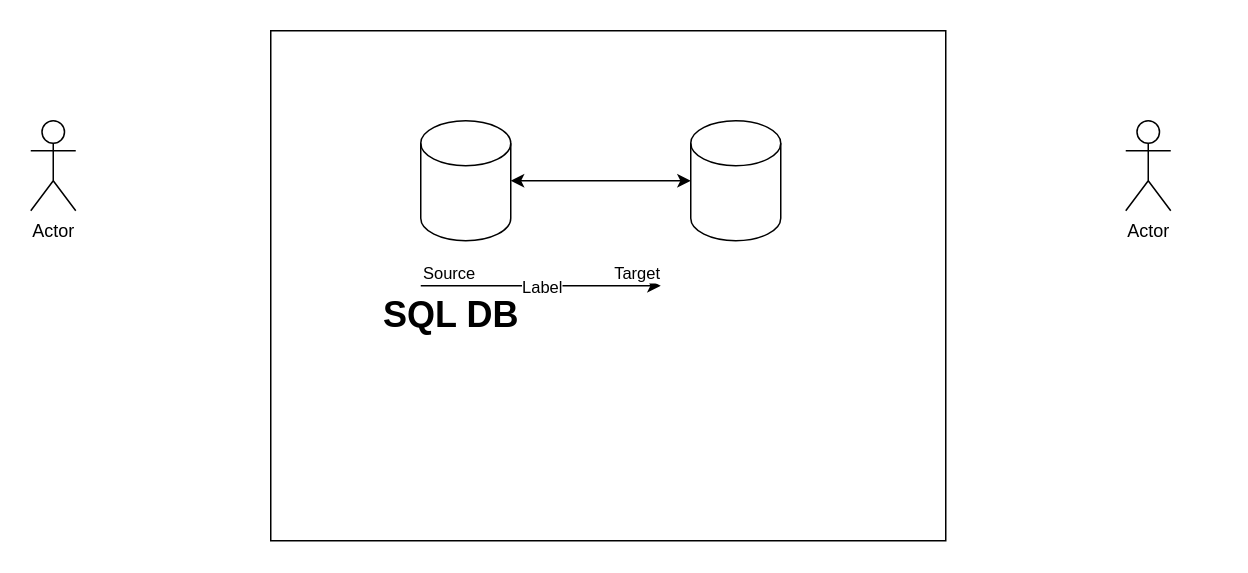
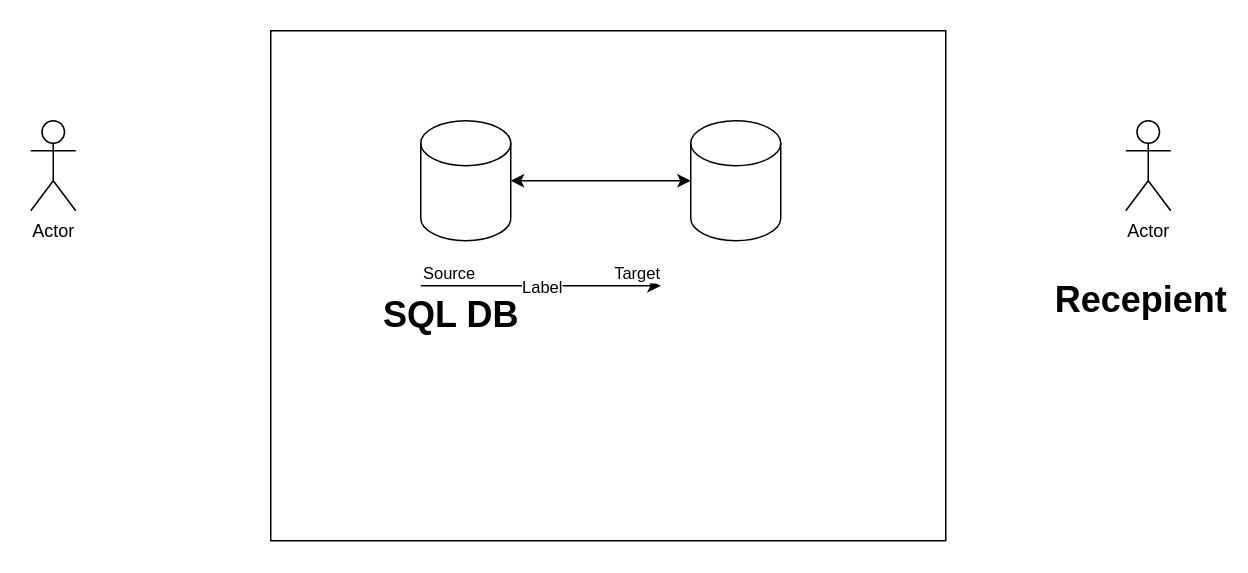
node "Recepient": added
